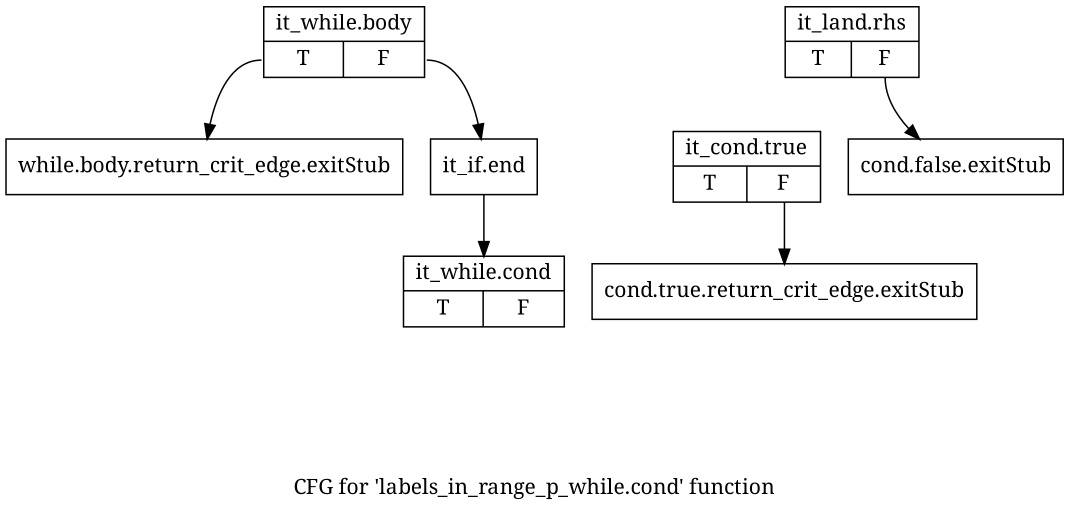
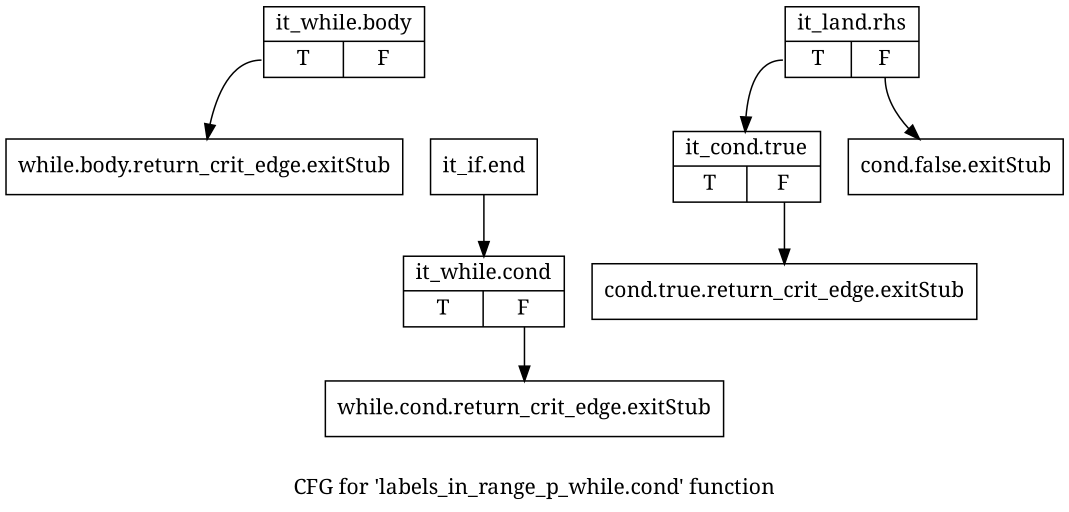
edge "it_land.rhs" -> "it_cond.true": added
edge "it_while.body" -> "it_if.end": removed
node "while.cond.return_crit_edge.exitStub": added
